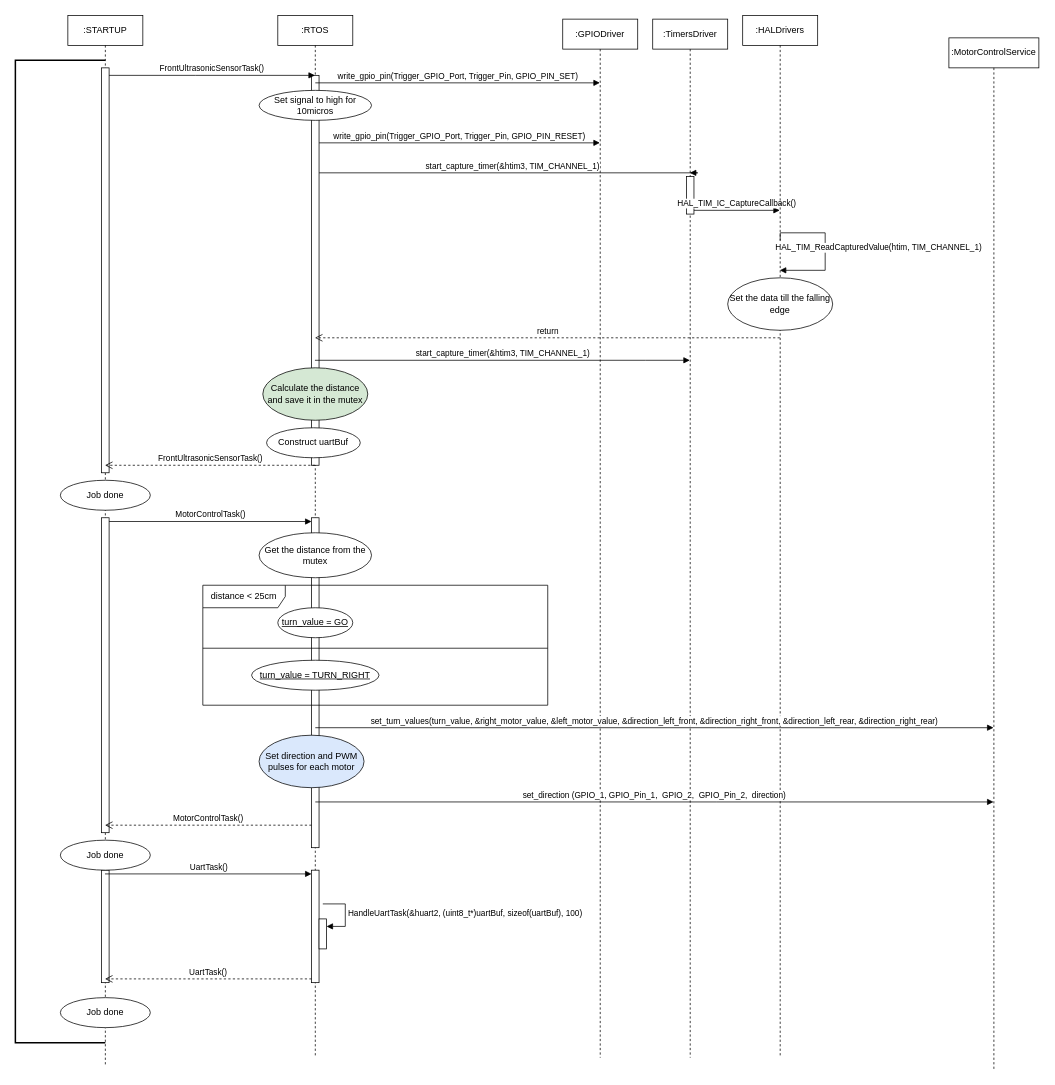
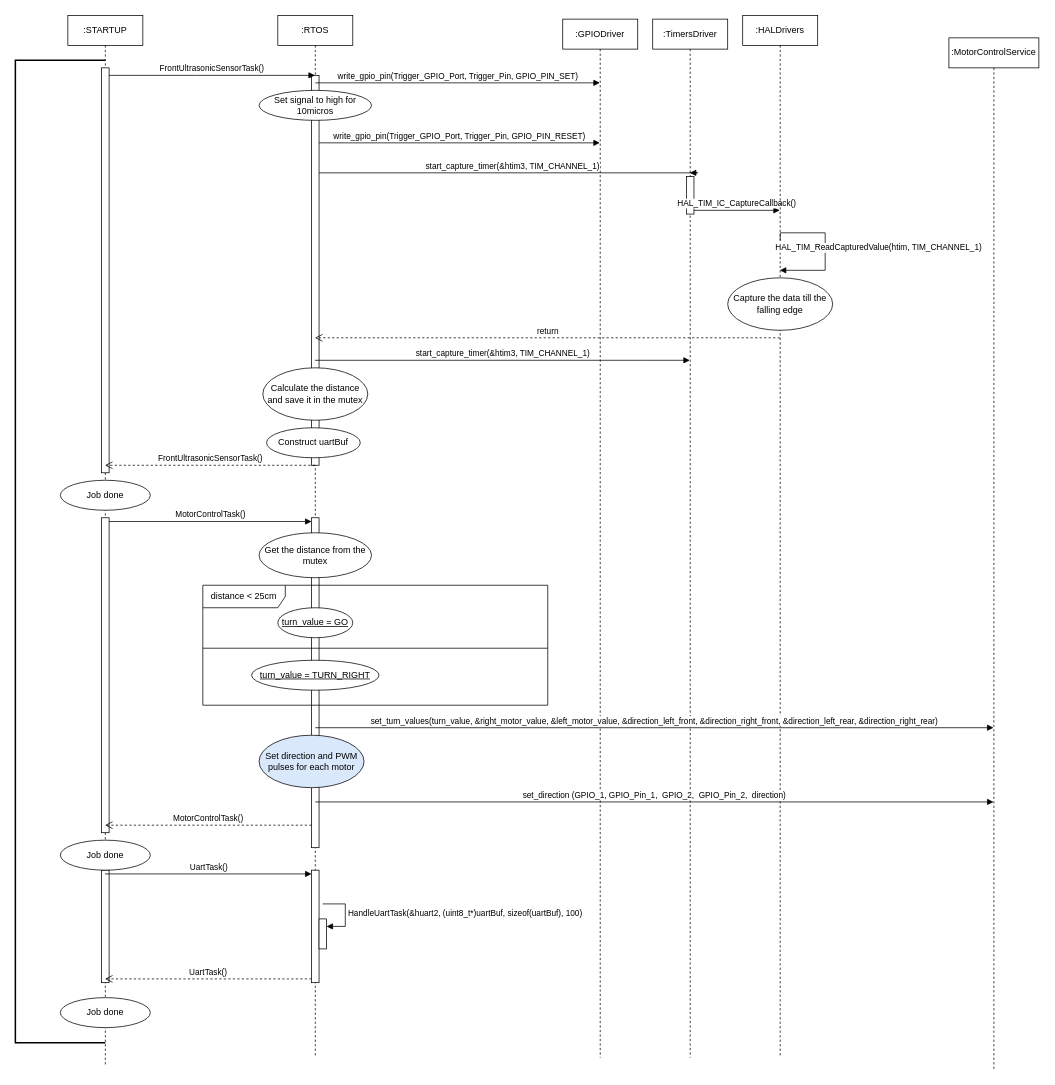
node "Set the data till the falling edge": label "Set the data till the falling edge" -> "Capture the data till the falling edge"
node "Calculate the distance and save it in the mutex": fillcolor #d5e8d4 -> #ffffff
